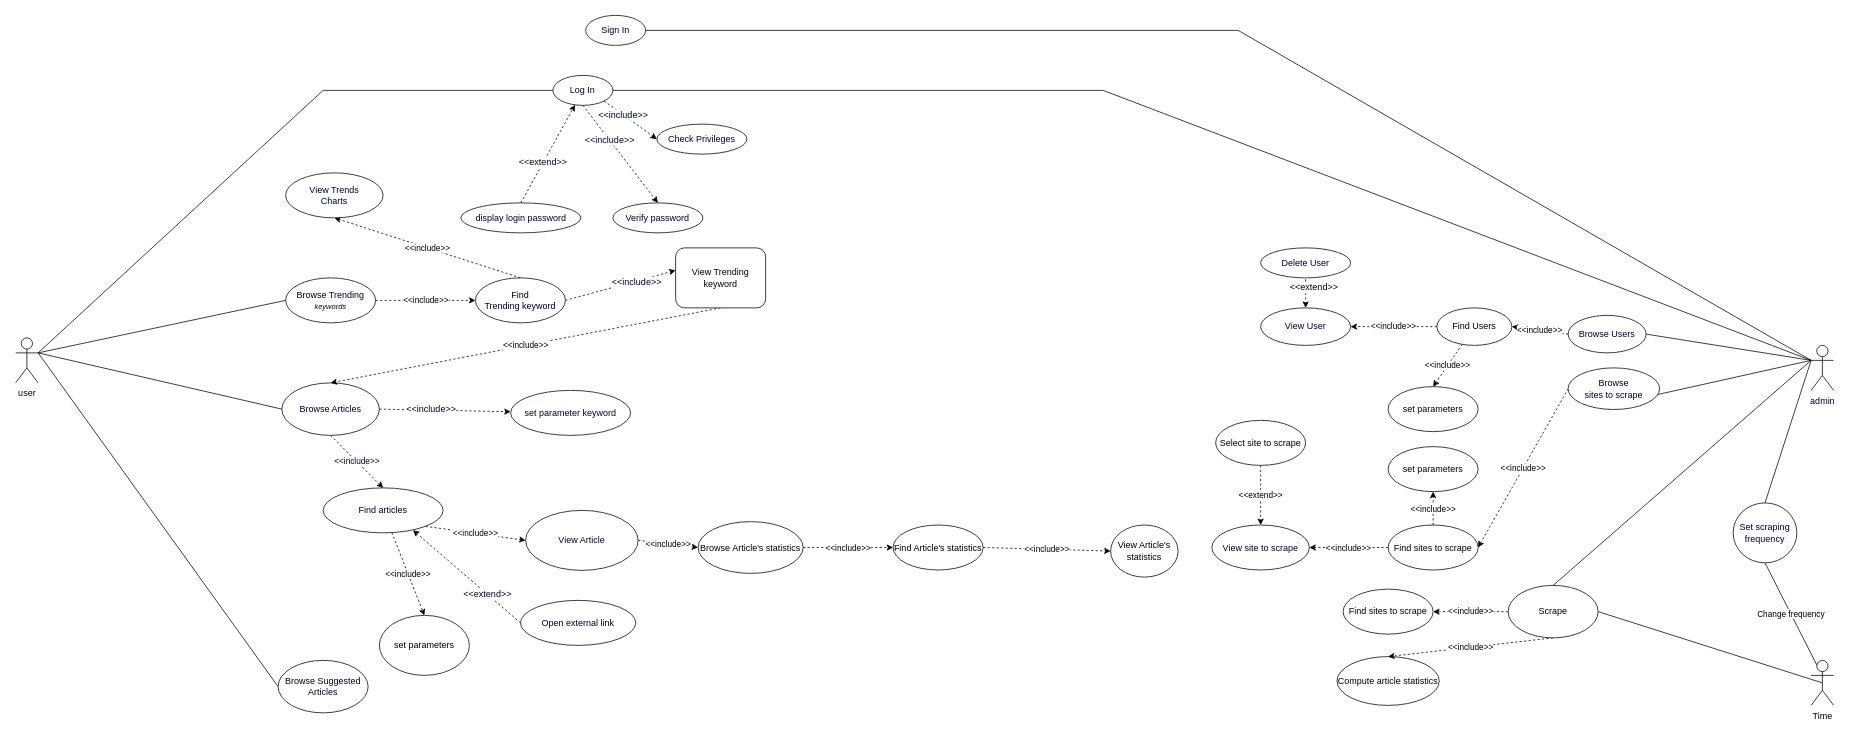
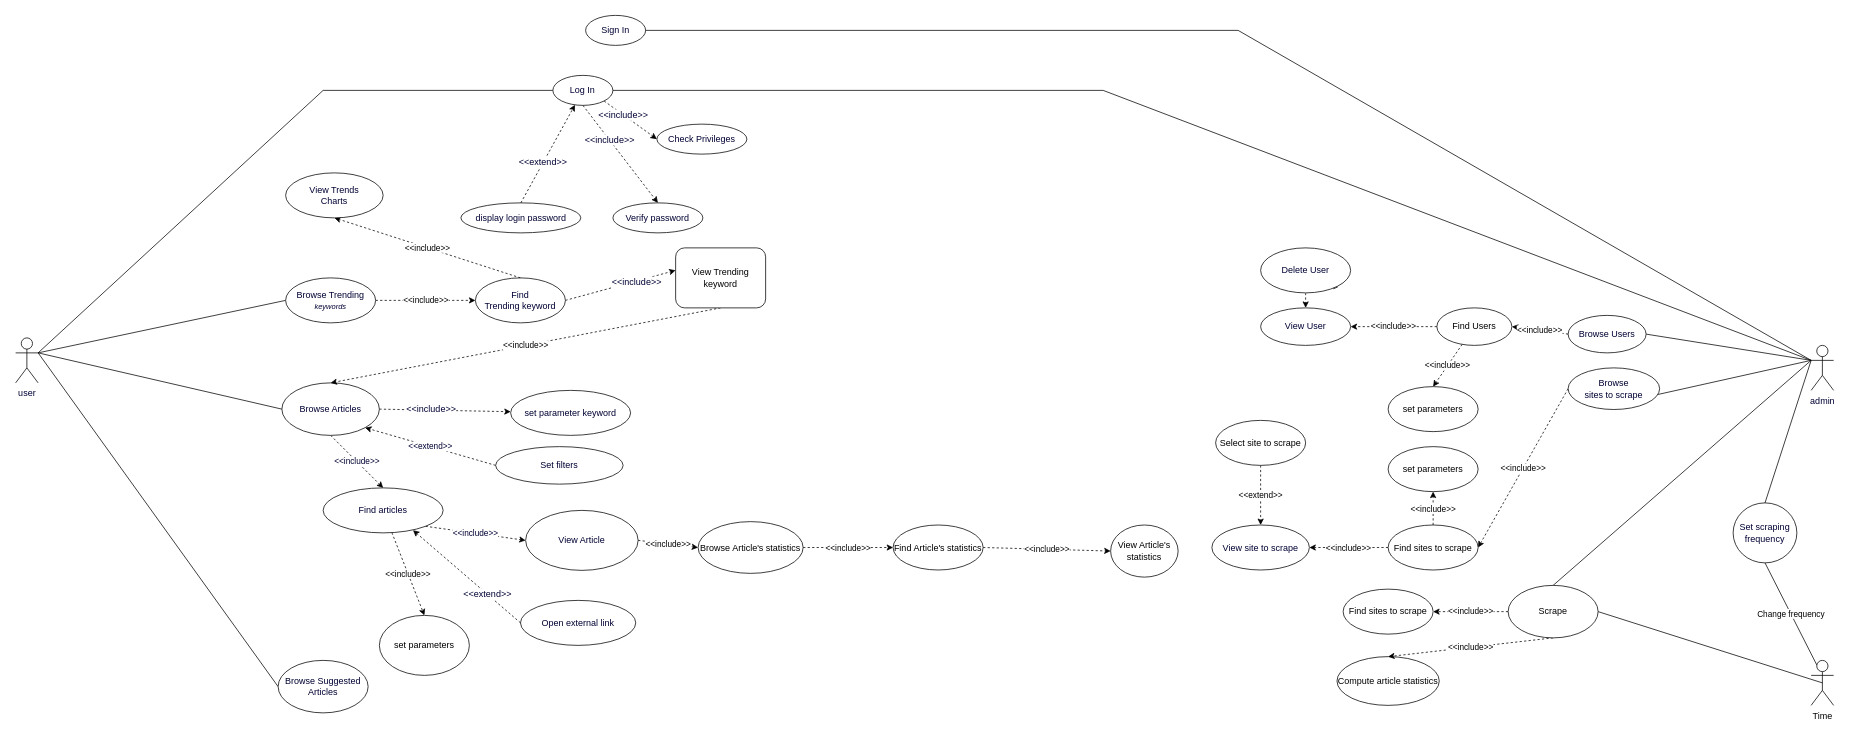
node "Delete User": size 90x30 -> 90x45
edge "Set filters" -> "Browse Articles": added, label "<<extend>>"
node "Set filters": added
